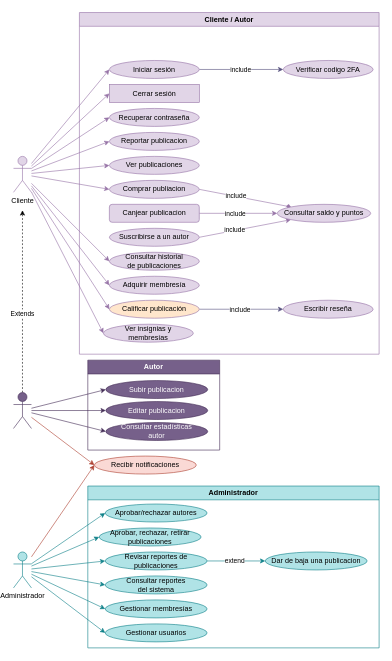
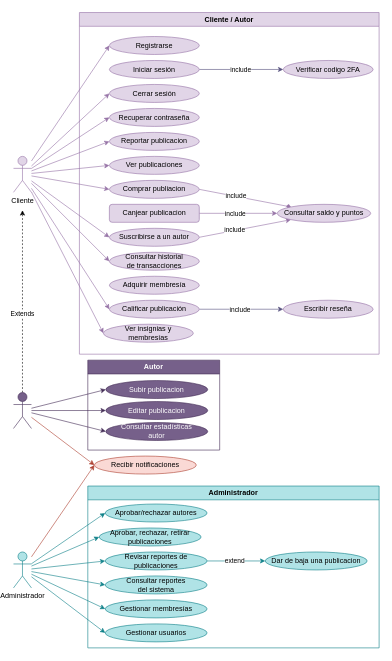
node "Registrarse": added
node "Cerrar sesión": shape rectangle -> ellipse
edge "Cliente" -> "Registrarse": added
edge "Cliente" -> "Iniciar sesión": removed
edge "Cliente" -> "Suscribirse a un autor": added
edge "Cliente" -> "Adquirir membresía": removed
node "Consultar historial de publicaciones": label "Consultar historial de publicaciones" -> "Consultar historial de transacciones"
node "Calificar publicación": fillcolor #ffe6cc -> #e1d5e7
